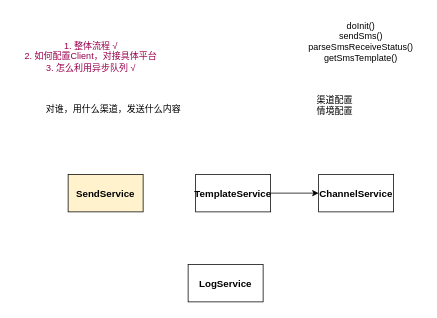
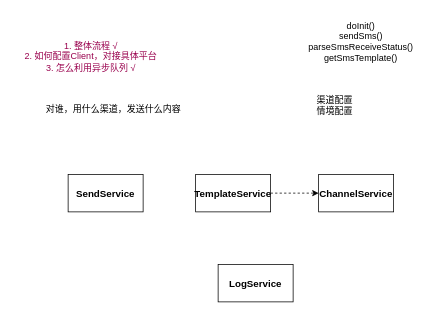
node "SendService": fillcolor #fff2cc -> #ffffff
edge "TemplateService" -> "ChannelService": style solid -> dashed
node "LogService": moved (225, 283) -> (255, 283)
